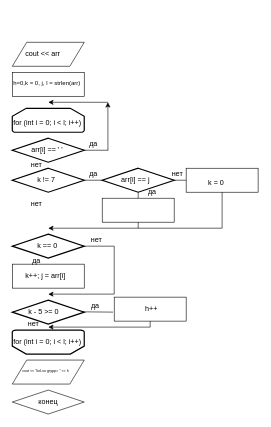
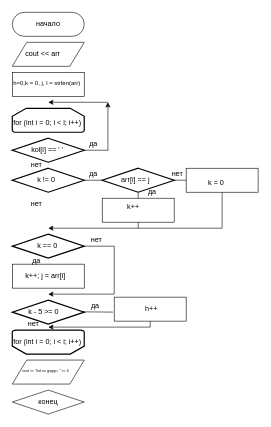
node "начало": added
node "arr[i] == ' '": label "arr[i] == ' '" -> "kol[i] == ' '"
node "k != 7": label "k != 7" -> "k != 0"
node "k++": added
